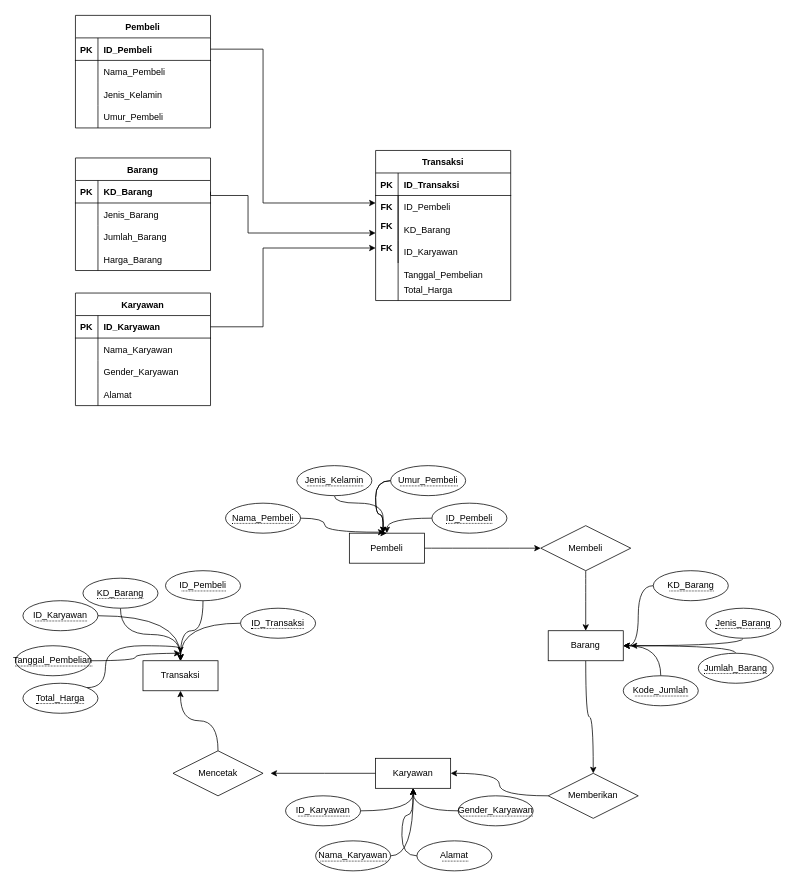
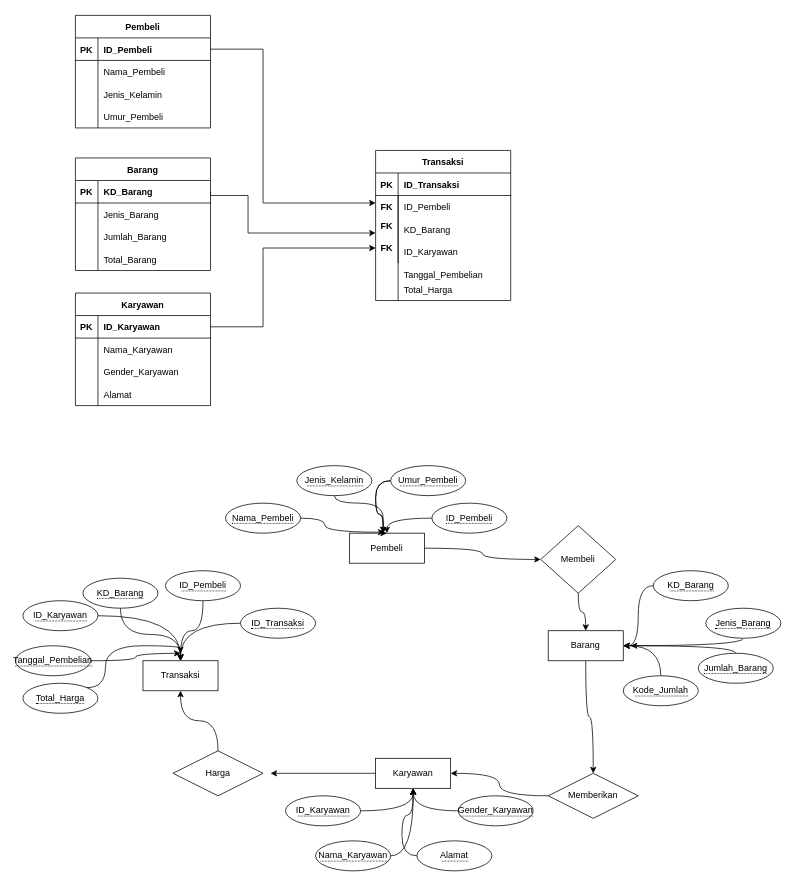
node "Harga_Barang": label "Harga_Barang" -> "Total_Barang"
node "Membeli": size 90x45 -> 75x68
node "Mencetak": label "Mencetak" -> "Harga"
